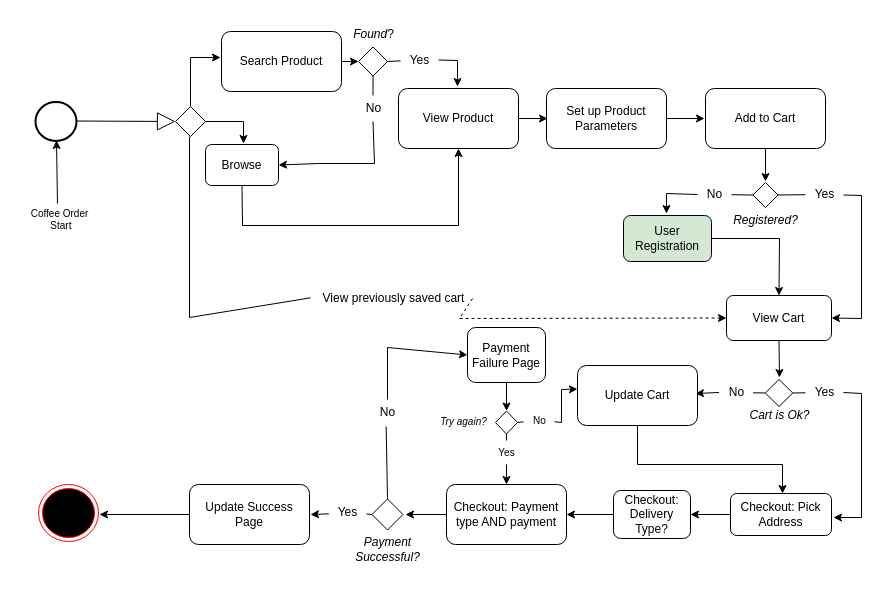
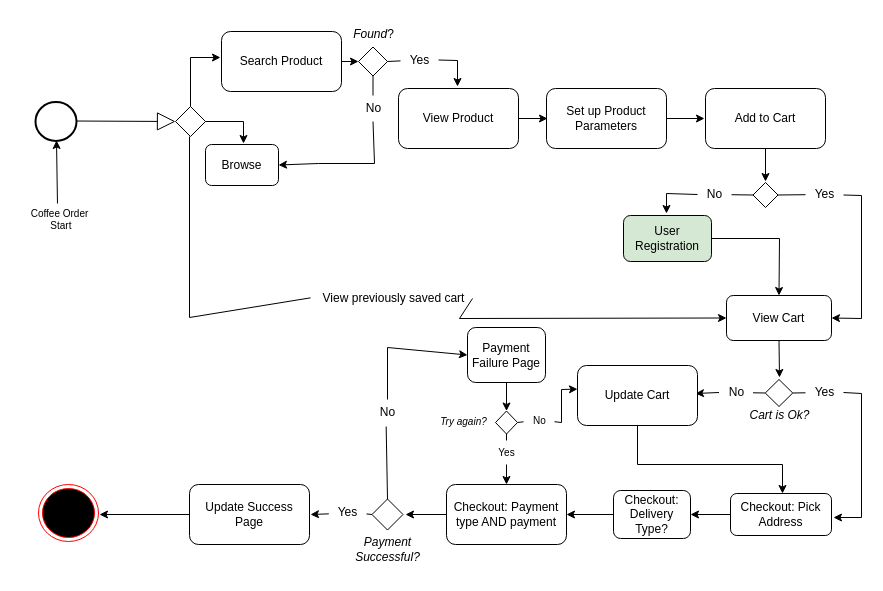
node "Registered?": removed
edge "Browse" -> "View Product": removed
edge "View previously saved cart" -> "View Cart": style dashed -> solid
